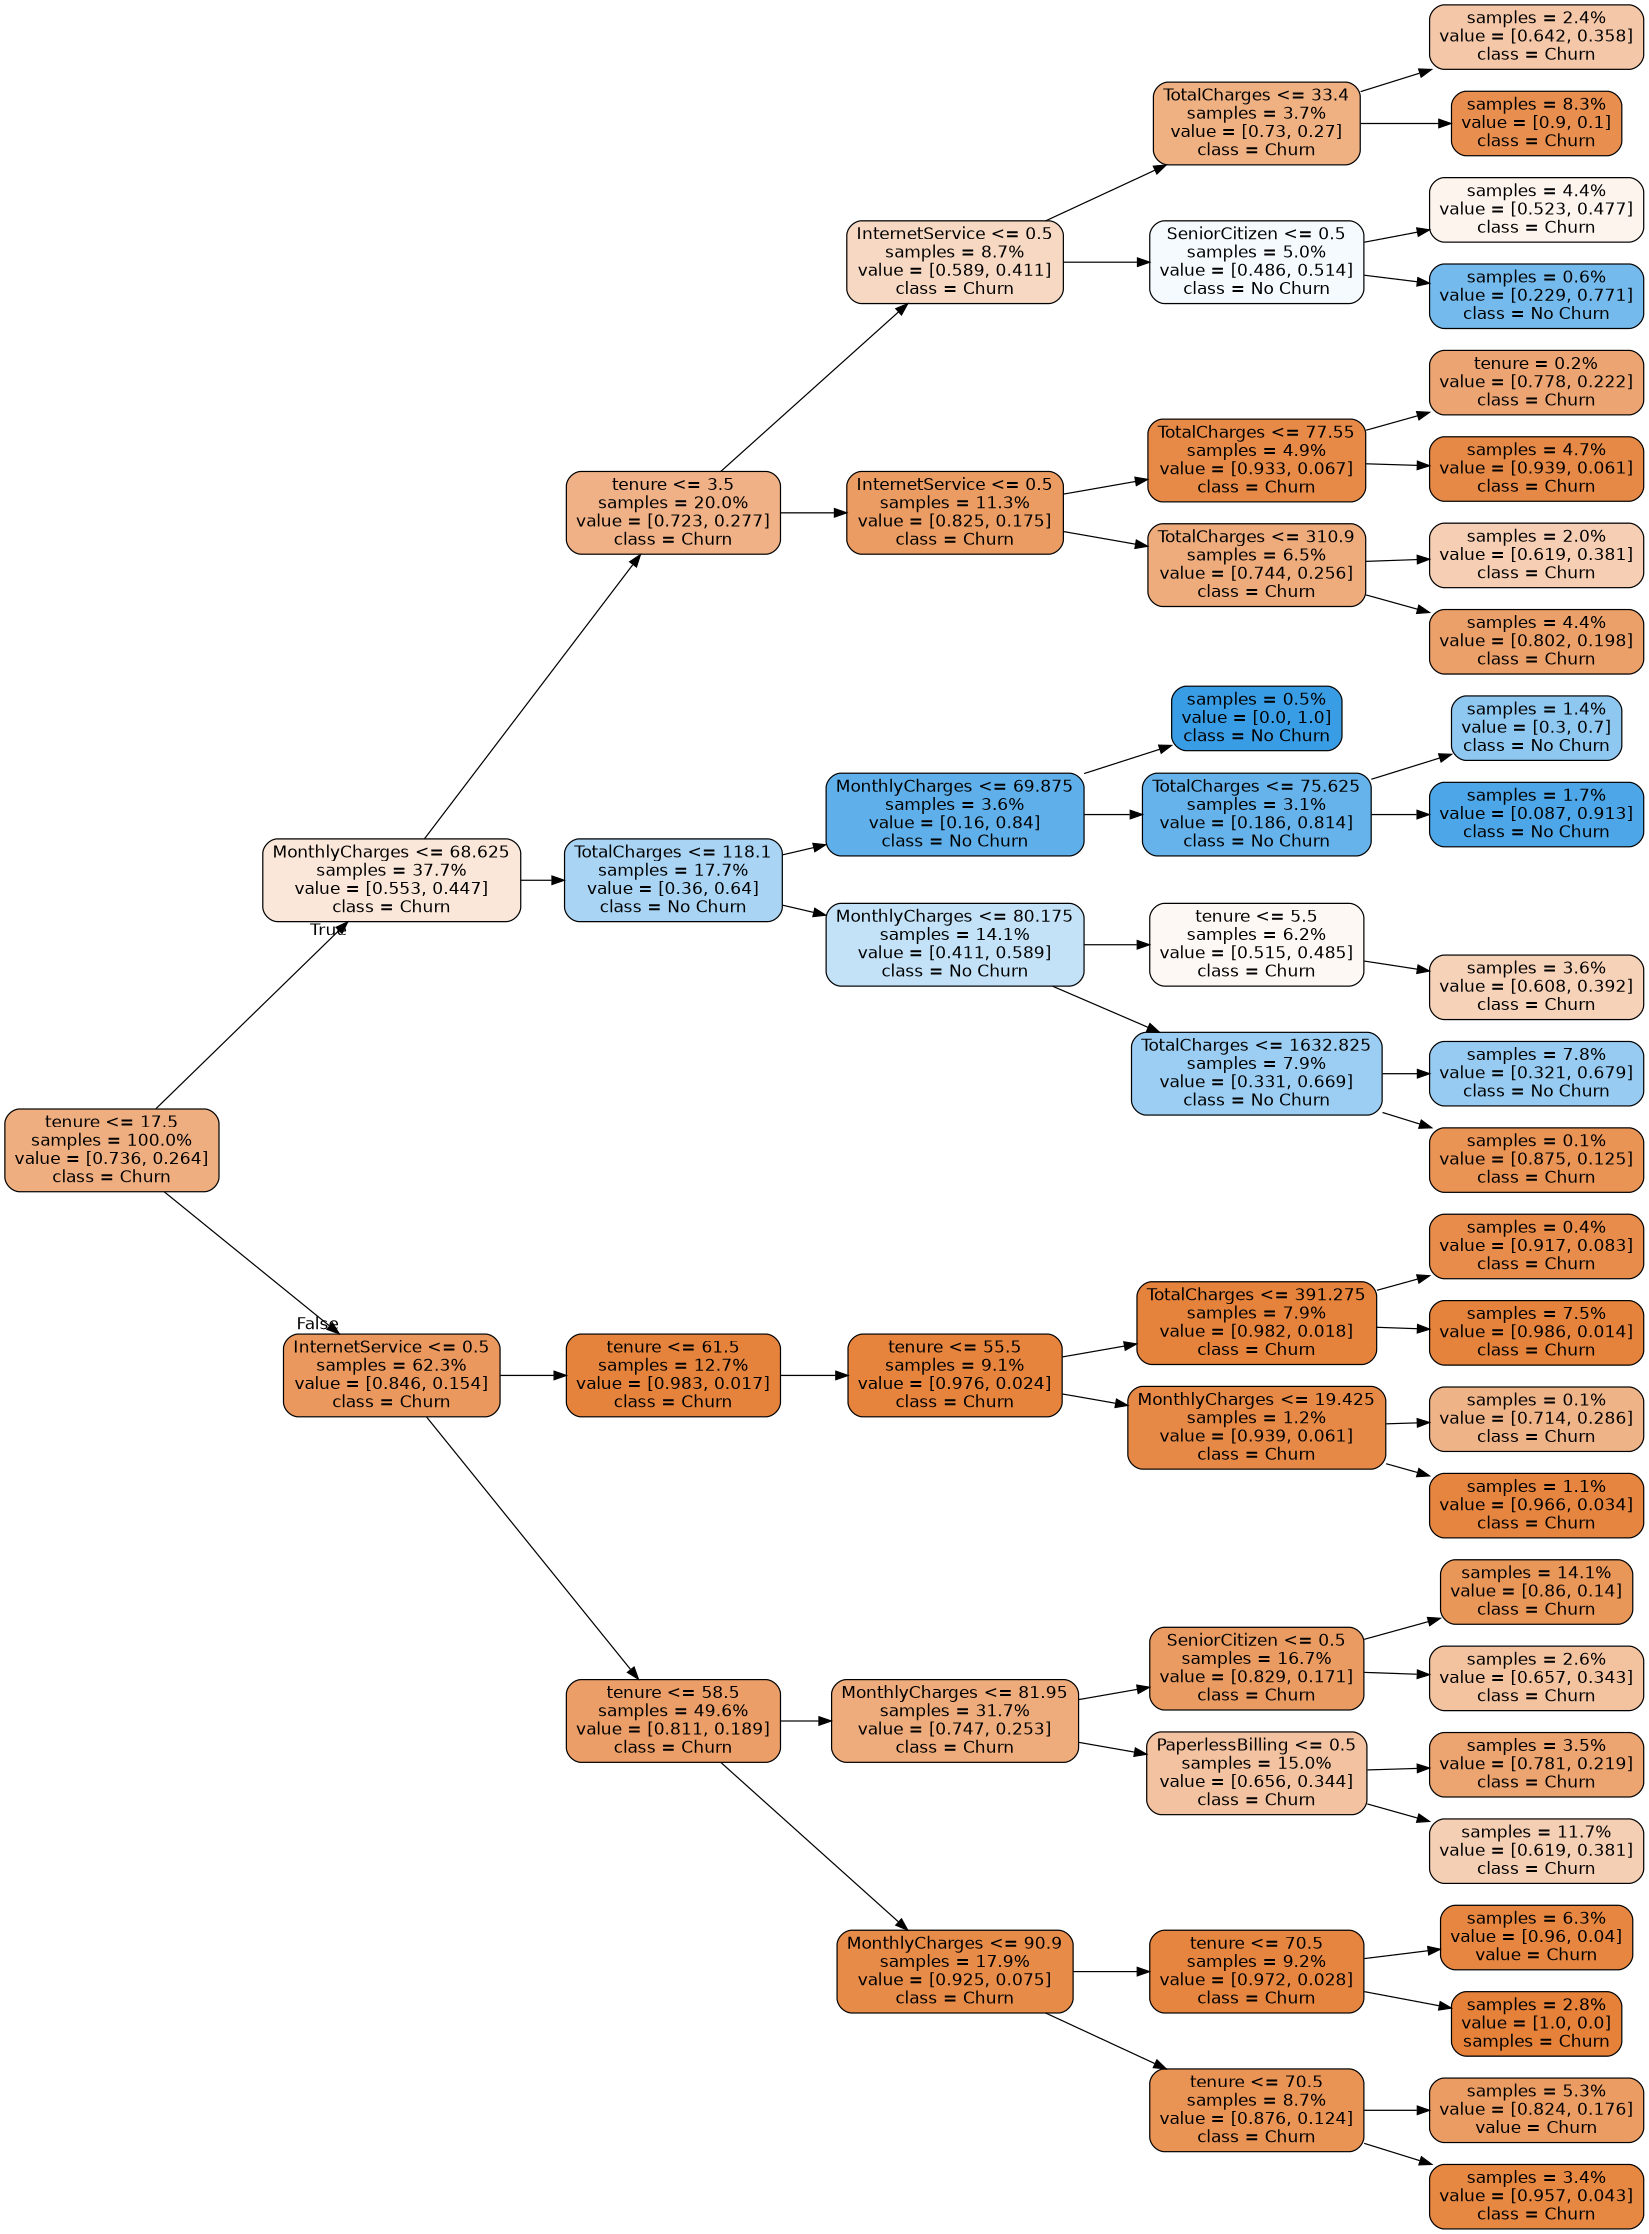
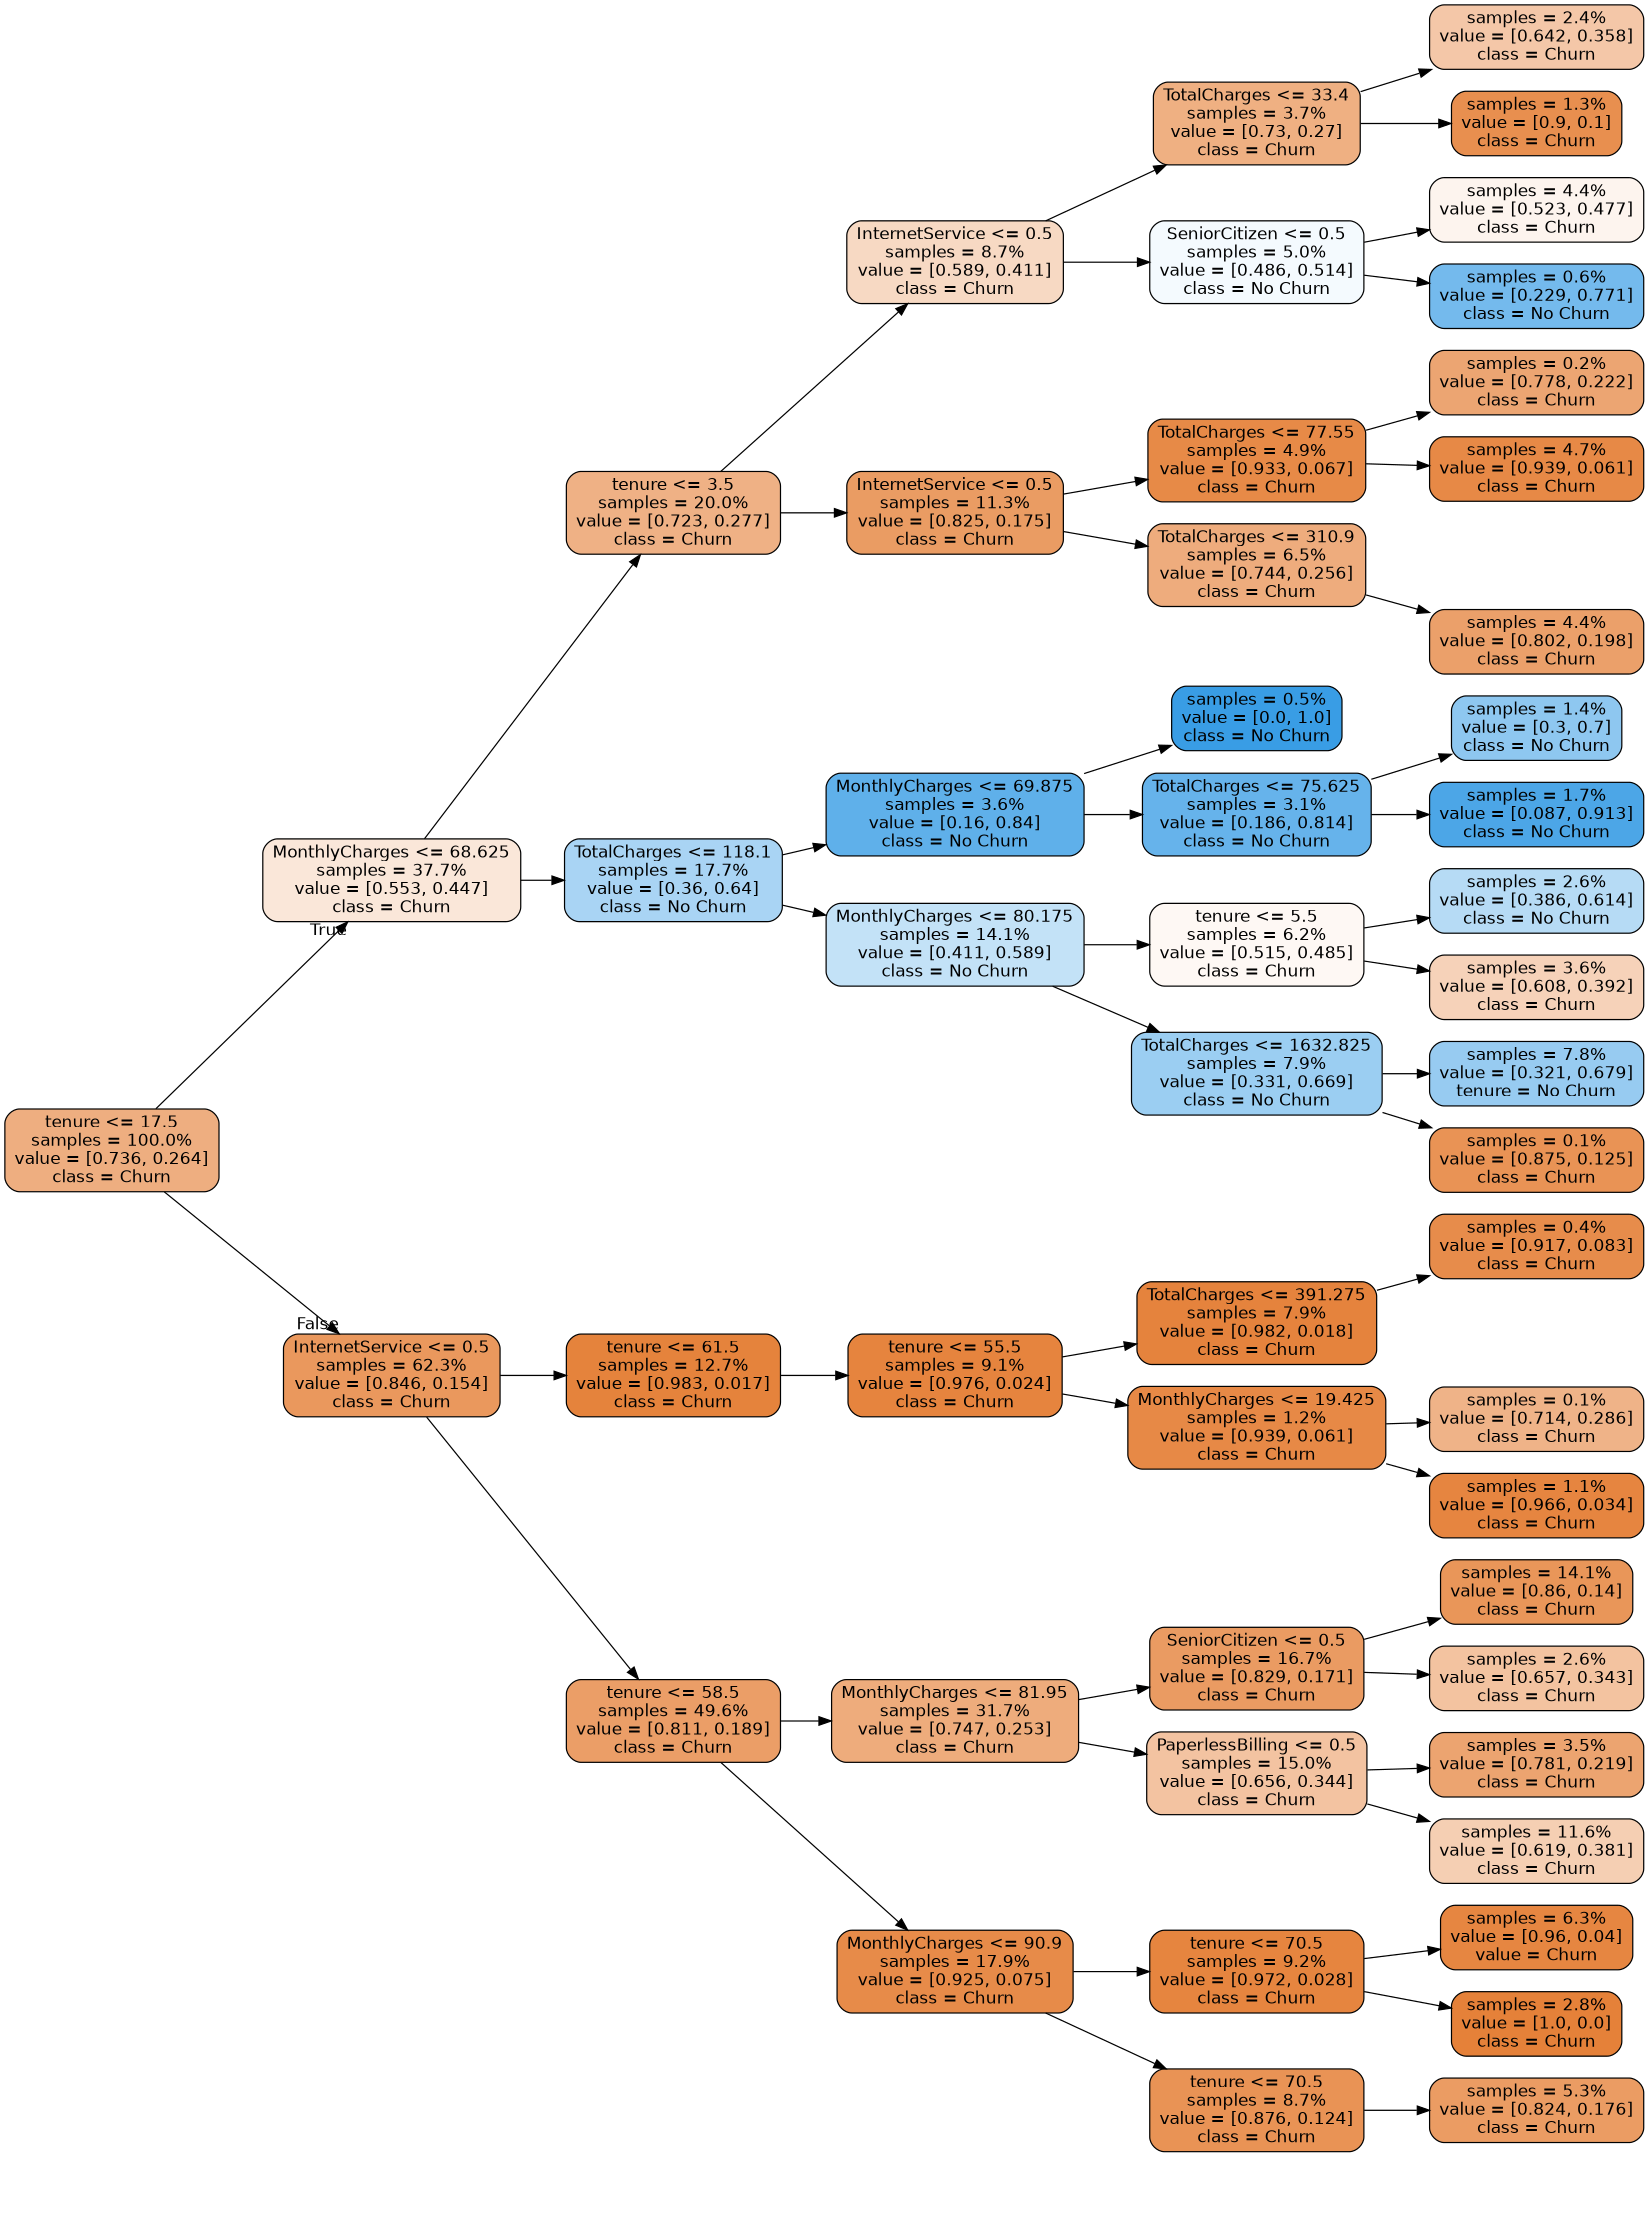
node "samples = 8.3% value = [0.9, 0.1] class = Churn": label "samples = 8.3% value = [0.9, 0.1] class = Churn" -> "samples = 1.3% value = [0.9, 0.1] class = Churn"
node "tenure = 0.2% value = [0.778, 0.222] class = Churn": label "tenure = 0.2% value = [0.778, 0.222] class = Churn" -> "samples = 0.2% value = [0.778, 0.222] class = Churn"
node "samples = 2.0% value = [0.619, 0.381] class = Churn": removed
node "samples = 2.6% value = [0.386, 0.614] class = No Churn": added
node "samples = 7.8% value = [0.321, 0.679] class = No Churn": label "samples = 7.8% value = [0.321, 0.679] class = No Churn" -> "samples = 7.8% value = [0.321, 0.679] tenure = No Churn"
node "samples = 7.5% value = [0.986, 0.014] class = Churn": removed
node "samples = 11.7% value = [0.619, 0.381] class = Churn": label "samples = 11.7% value = [0.619, 0.381] class = Churn" -> "samples = 11.6% value = [0.619, 0.381] class = Churn"
node "samples = 2.8% value = [1.0, 0.0] samples = Churn": label "samples = 2.8% value = [1.0, 0.0] samples = Churn" -> "samples = 2.8% value = [1.0, 0.0] class = Churn"
node "samples = 5.3% value = [0.824, 0.176] value = Churn": label "samples = 5.3% value = [0.824, 0.176] value = Churn" -> "samples = 5.3% value = [0.824, 0.176] class = Churn"
node "samples = 3.4% value = [0.957, 0.043] class = Churn": removed
